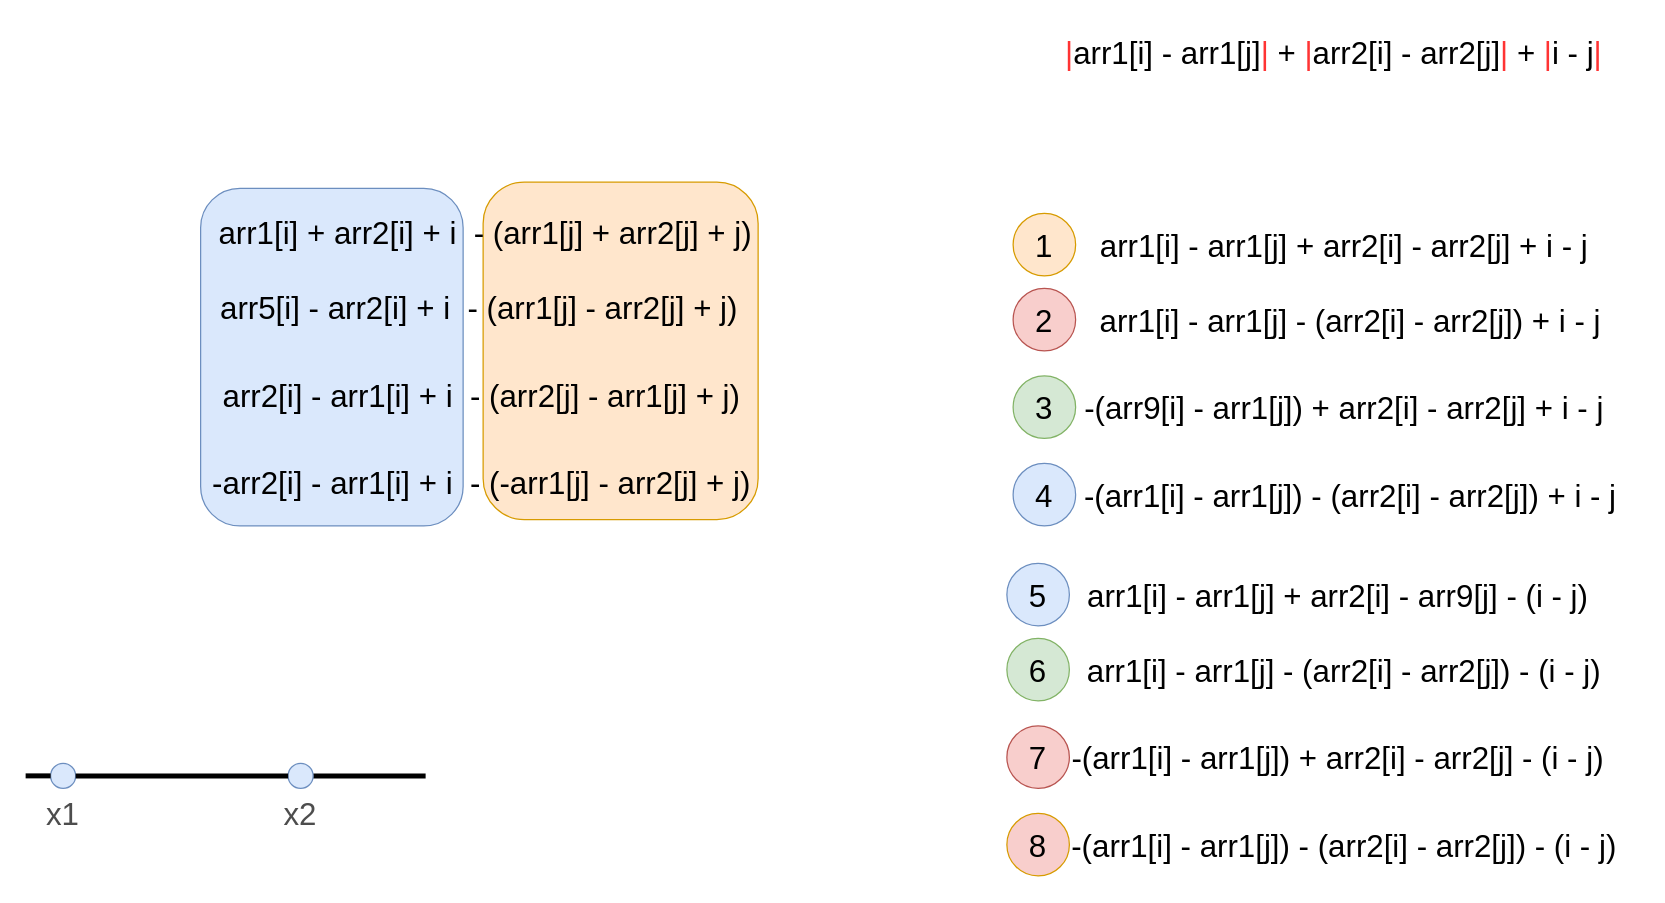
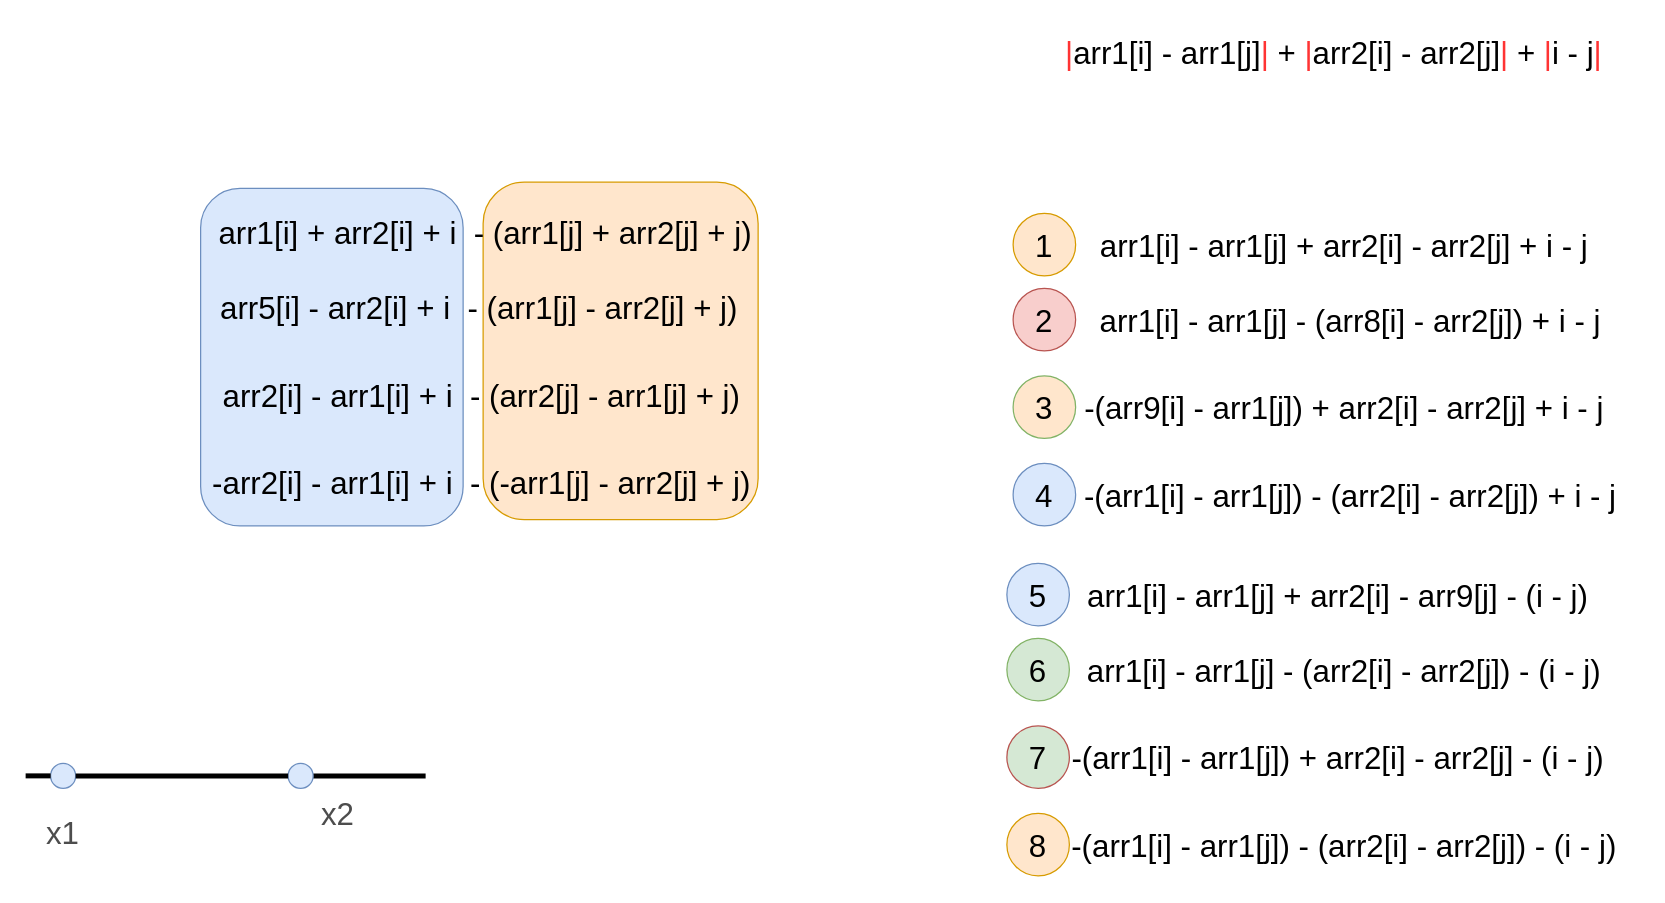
node "arr1[i] - arr1[j] - (arr2[i] - arr2[j]) + i - j": label "arr1[i] - arr1[j] - (arr2[i] - arr2[j]) + i - j" -> "arr1[i] - arr1[j] - (arr8[i] - arr2[j]) + i - j"
node "3": fillcolor #d5e8d4 -> #ffe6cc
node "7": fillcolor #f8cecc -> #d5e8d4
node "x1": moved (63, 813) -> (63, 832)
node "x2": moved (301, 813) -> (338, 813)
node "8": fillcolor #f8cecc -> #ffe6cc
